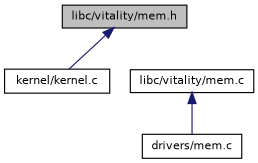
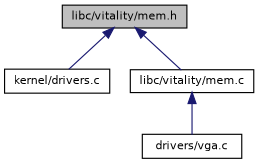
edge "libc/vitality/mem.c" -> "libc/vitality/mem.h": added
node "kernel/kernel.c": label "kernel/kernel.c" -> "kernel/drivers.c"
node "drivers/mem.c": label "drivers/mem.c" -> "drivers/vga.c"
